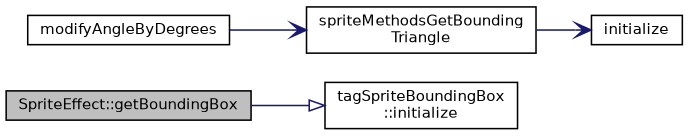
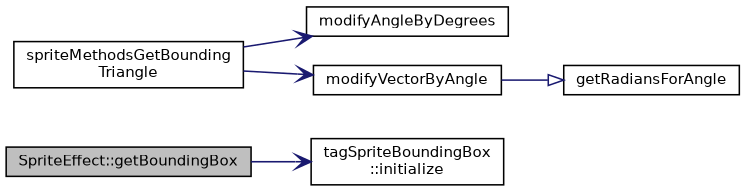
edge "modifyAngleByDegrees" -> "spriteMethodsGetBounding Triangle": reversed
node "initialize": label "initialize" -> "modifyVectorByAngle"
node "getRadiansForAngle": added
edge "SpriteEffect::getBoundingBox" -> "tagSpriteBoundingBox ::initialize": arrowhead onormal -> vee
